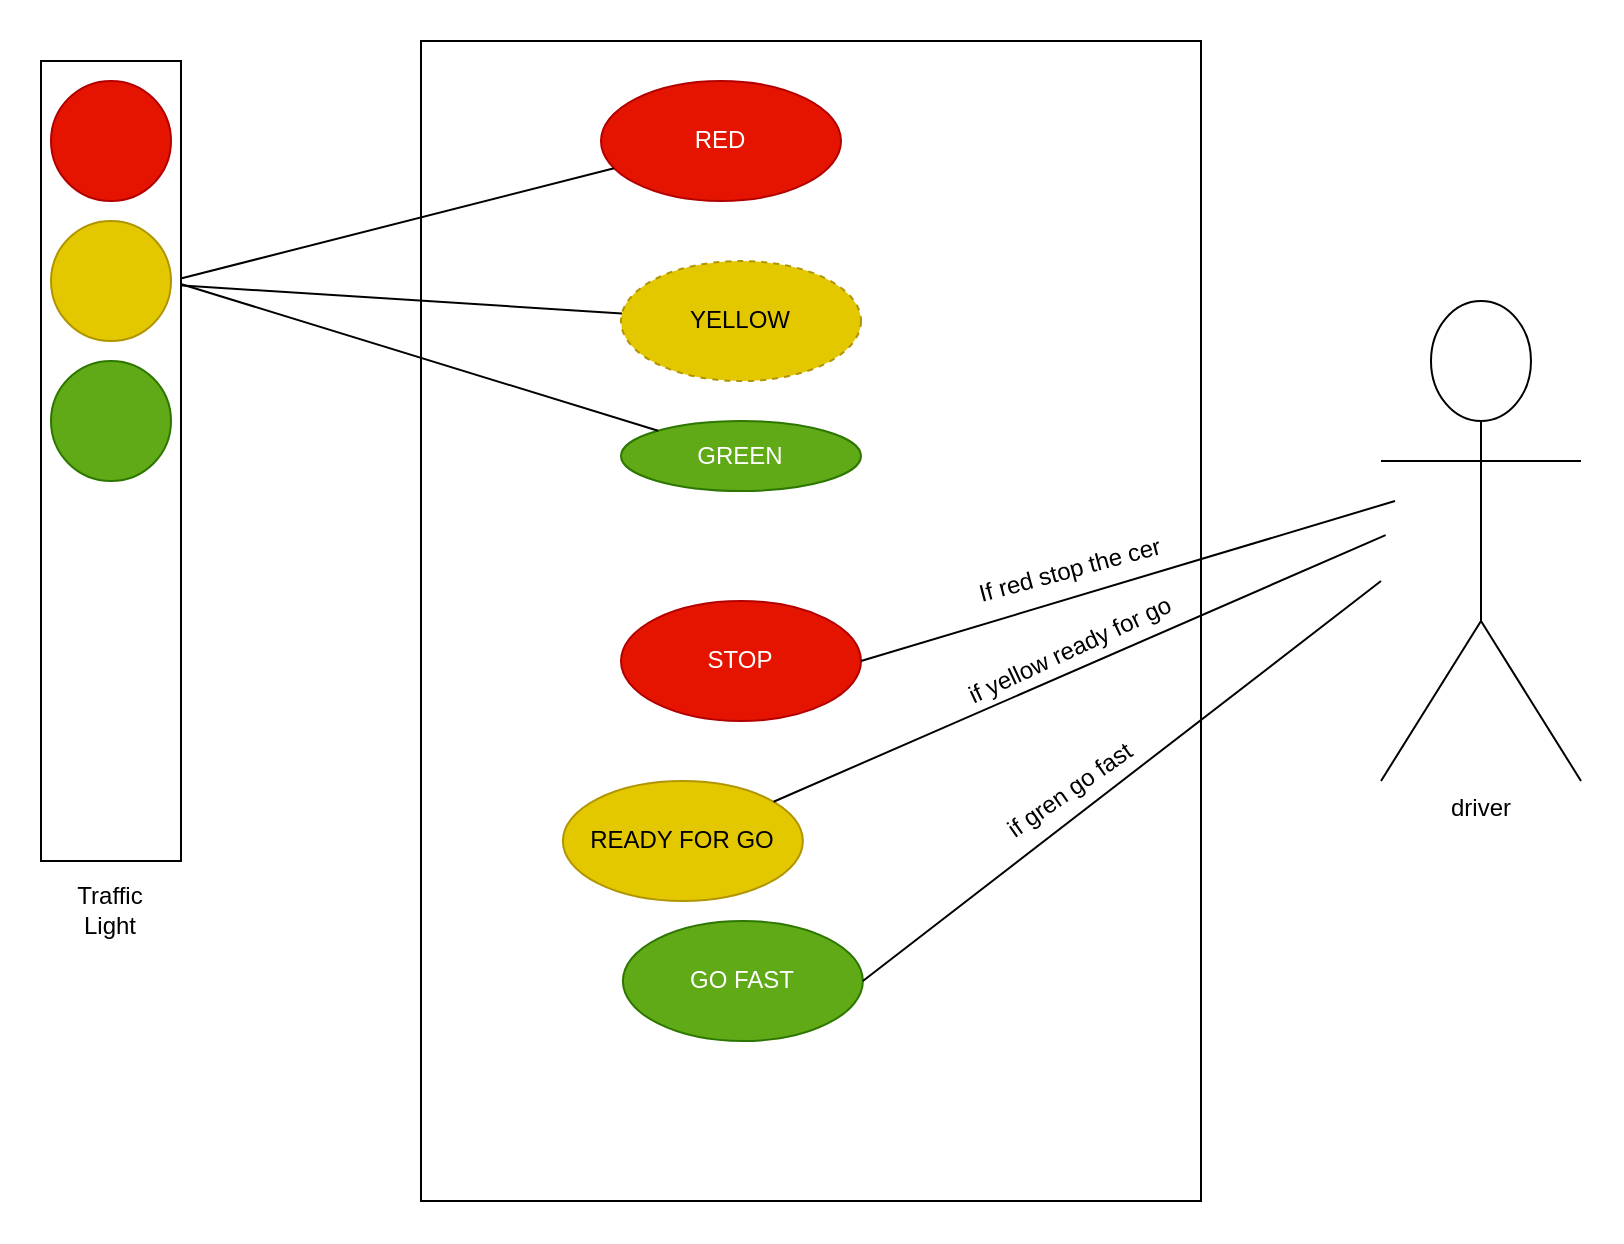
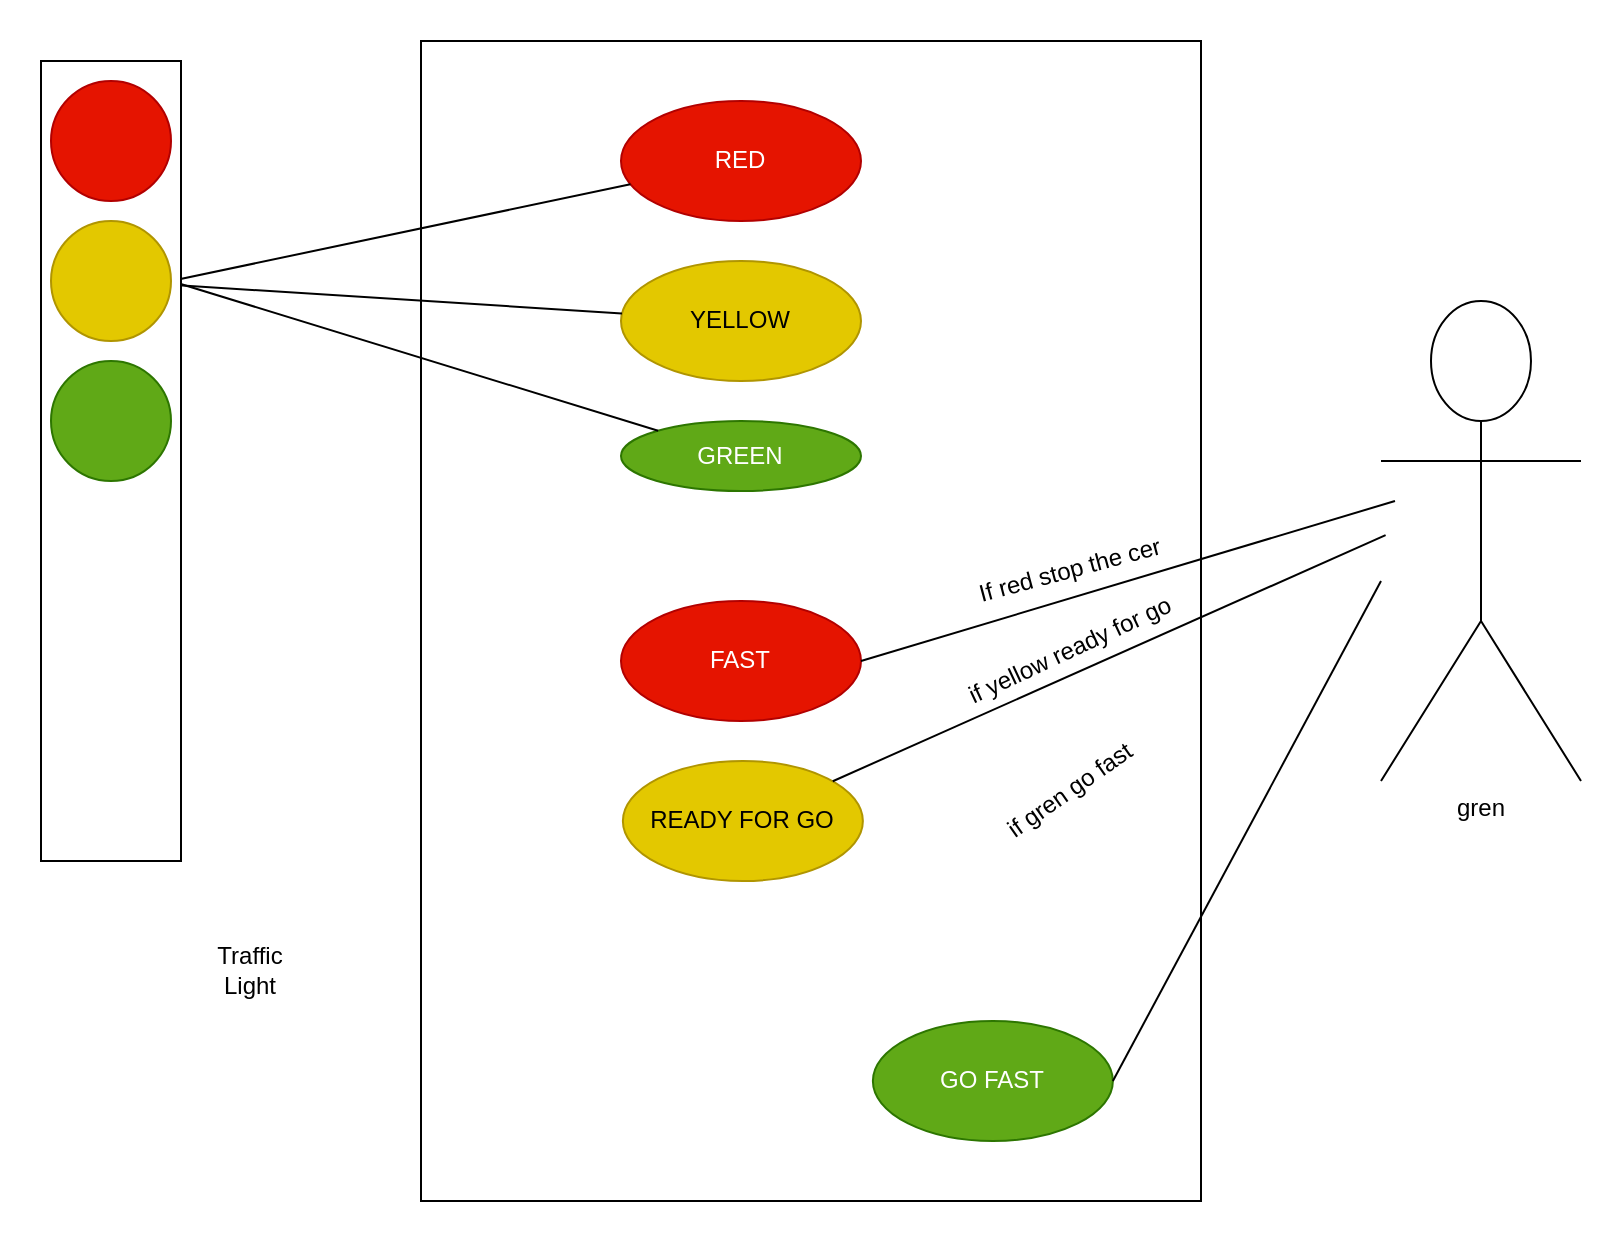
node "RED": moved (721, 141) -> (741, 161)
node "YELLOW": style dashed -> solid
node "STOP": label "STOP" -> "FAST"
node "driver": label "driver" -> "gren"
node "READY FOR GO": moved (683, 841) -> (743, 821)
node "Traffic Light": moved (111, 911) -> (251, 971)
node "GO FAST": moved (743, 981) -> (993, 1081)
